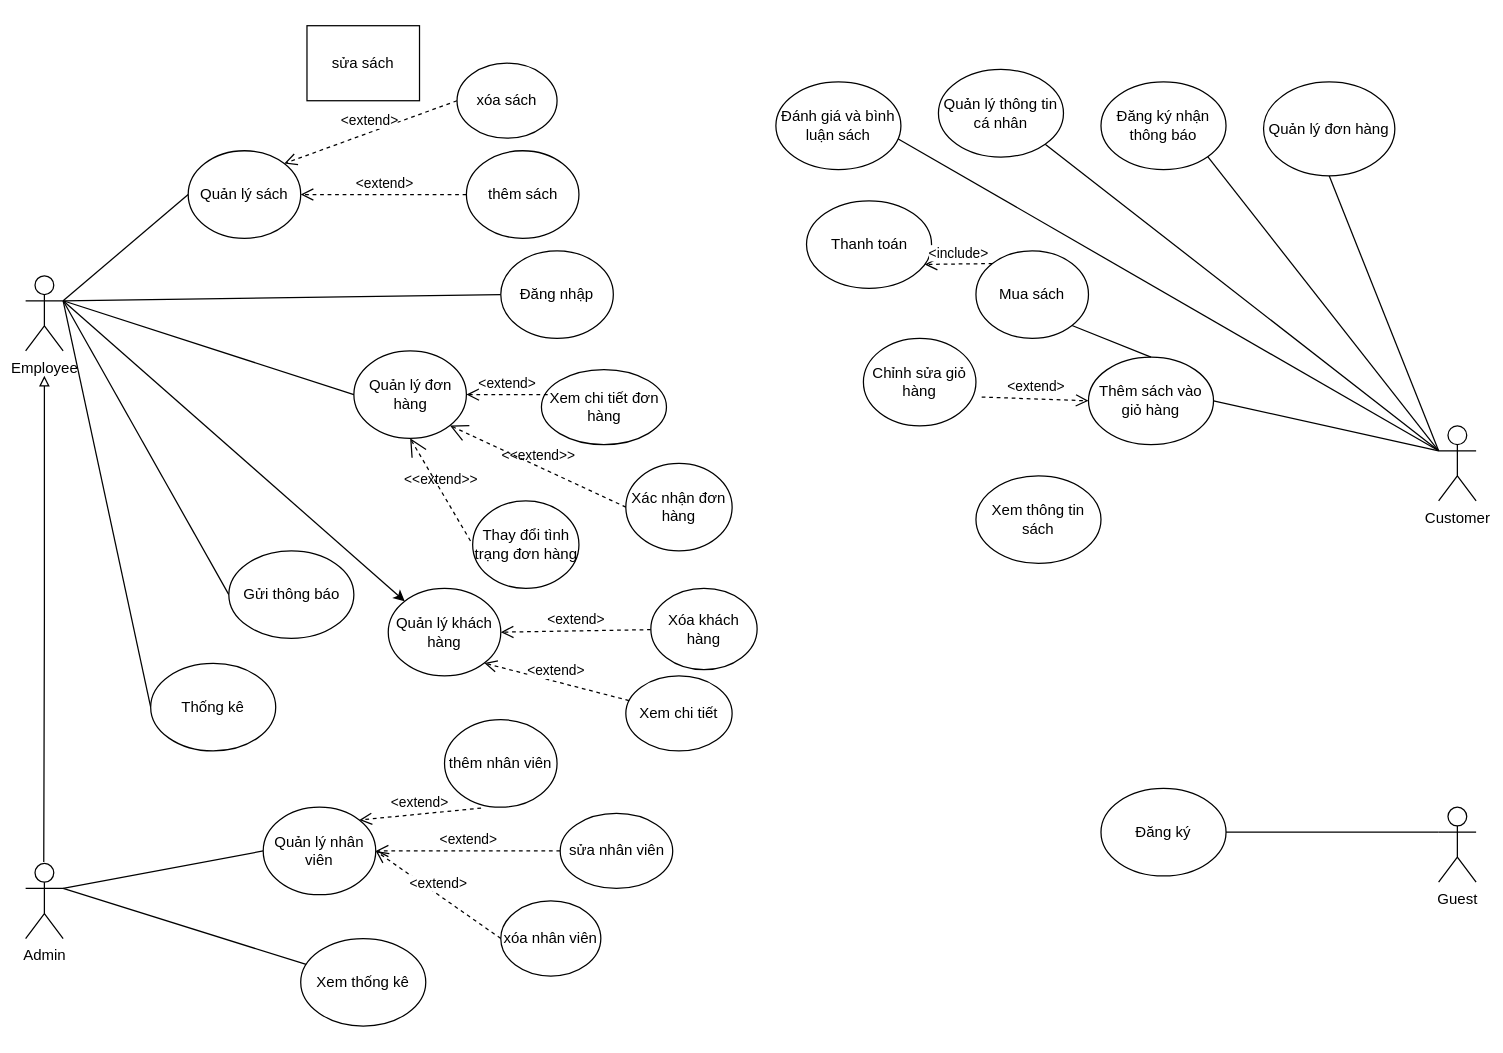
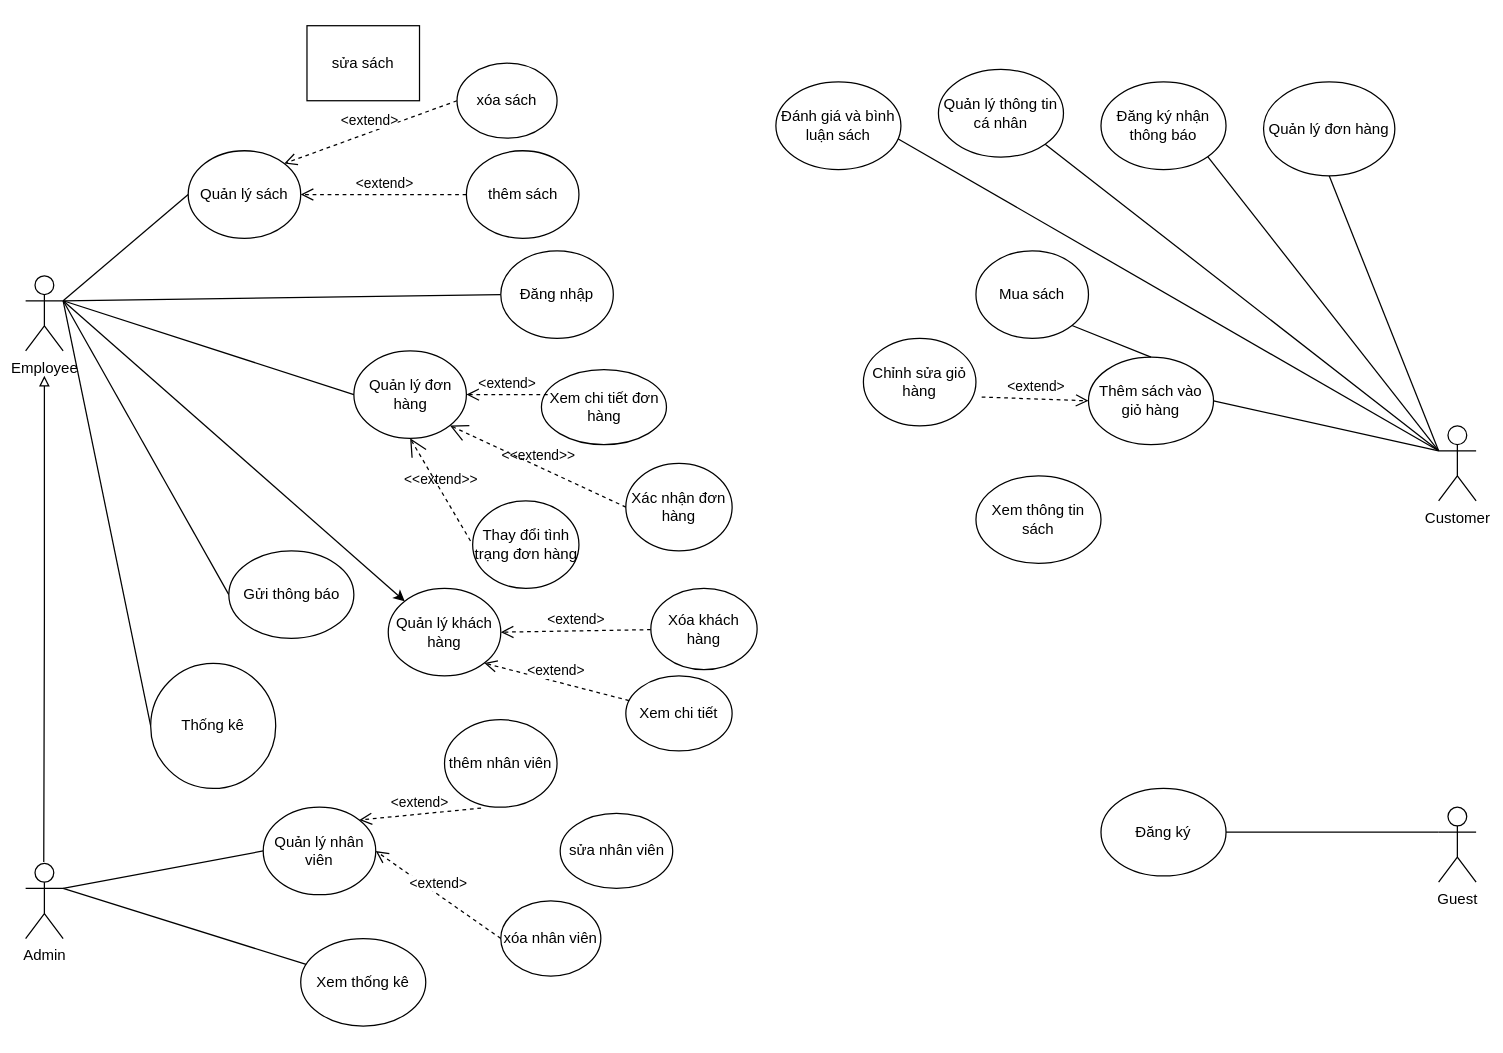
node "Thanh toán": removed
edge "Mua sách" -> "Thanh toán": removed, label "<include>"
node "Thống kê": size 125x88 -> 125x125
edge "sửa nhân viên" -> "Quản lý nhân viên": removed, label "<extend>"
